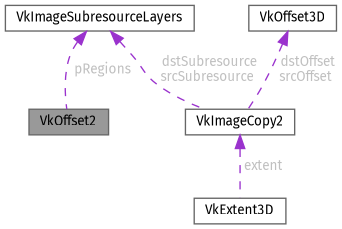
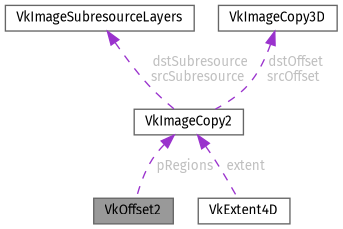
node "VkOffset3D": label "VkOffset3D" -> "VkImageCopy3D"
edge "VkOffset2" -> "VkImageSubresourceLayers": now "VkOffset2" -> "VkImageCopy2"
node "VkExtent3D": label "VkExtent3D" -> "VkExtent4D"
